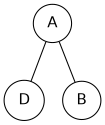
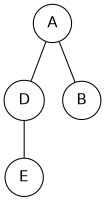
node "E": added
